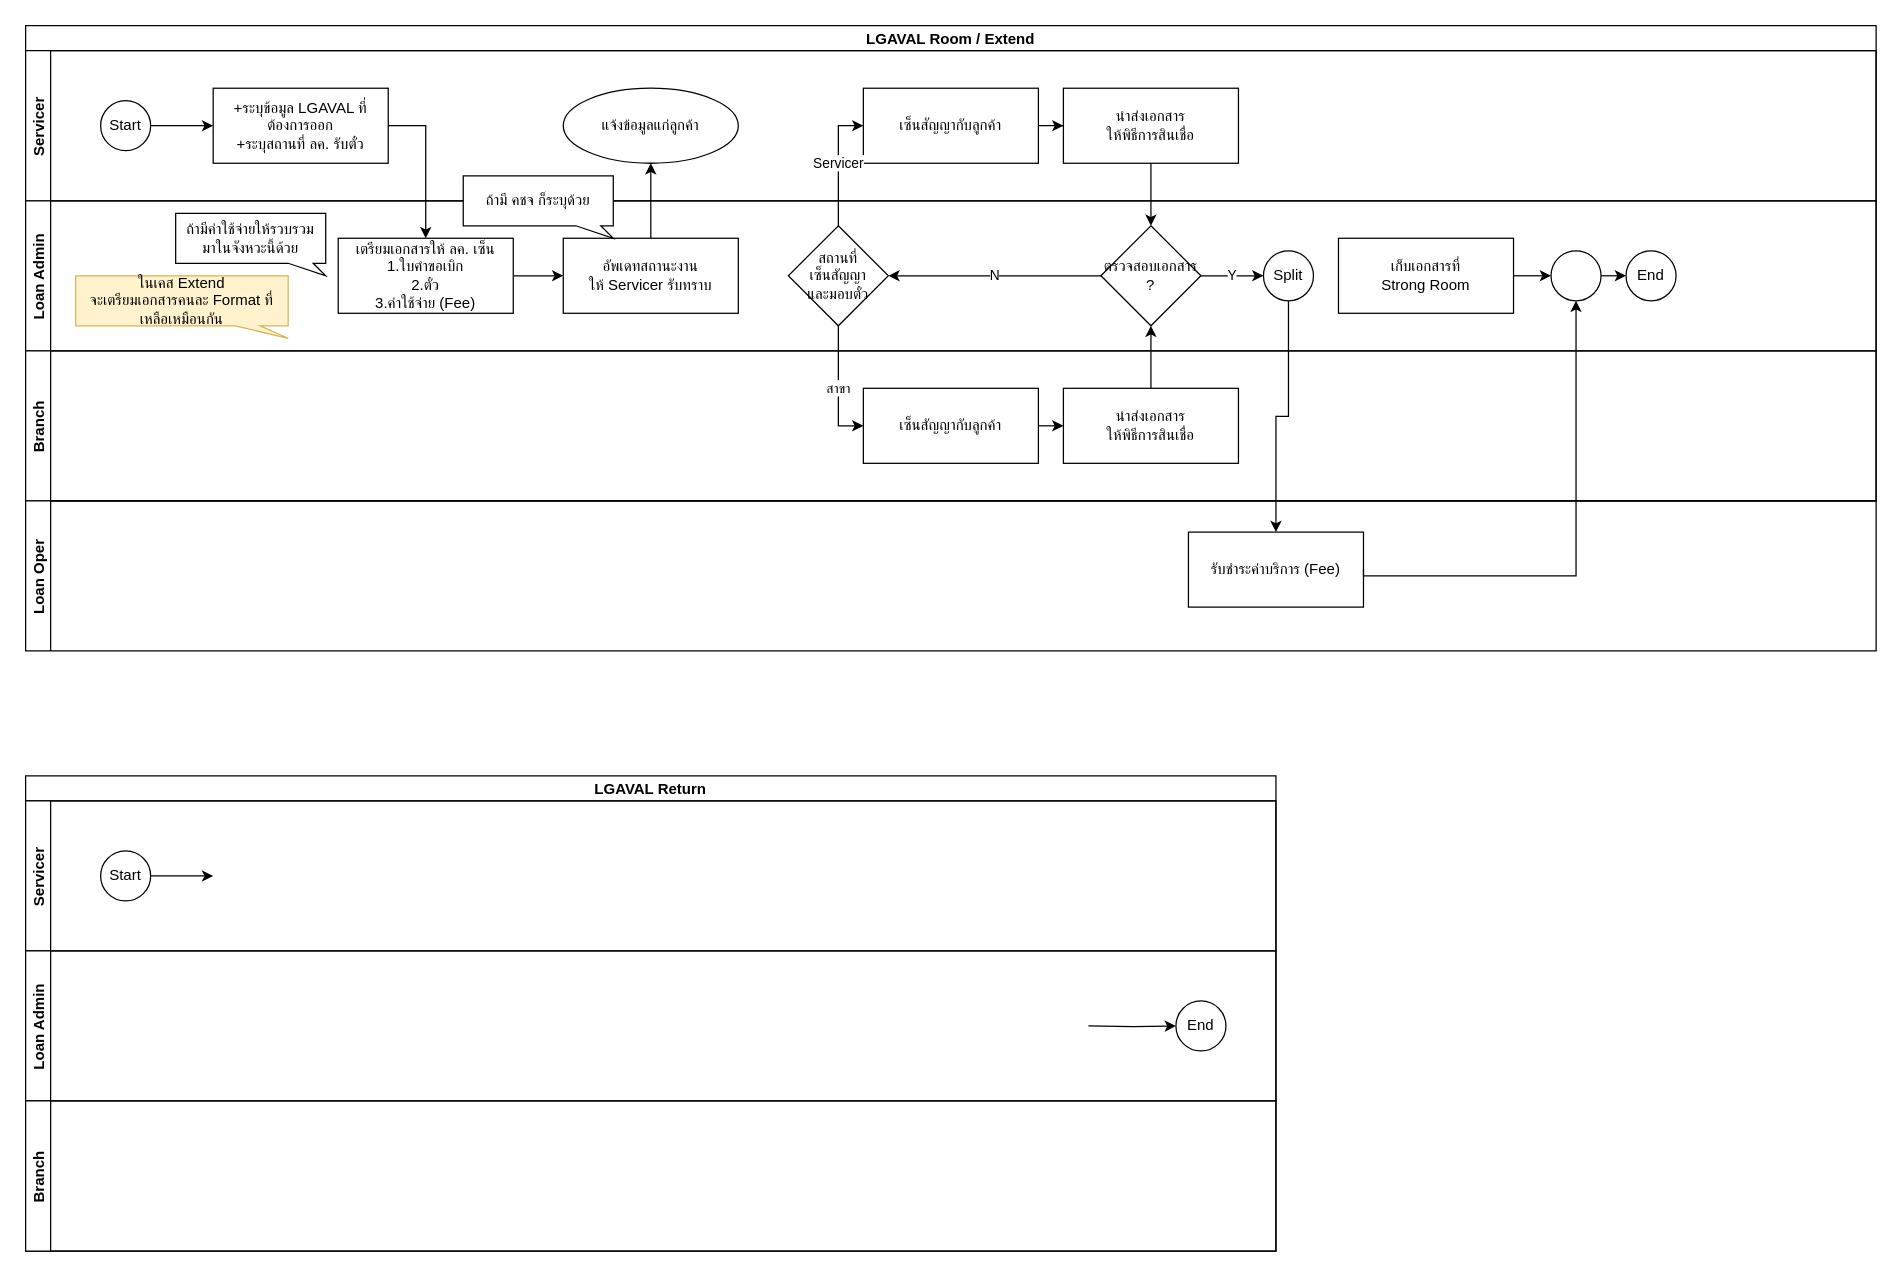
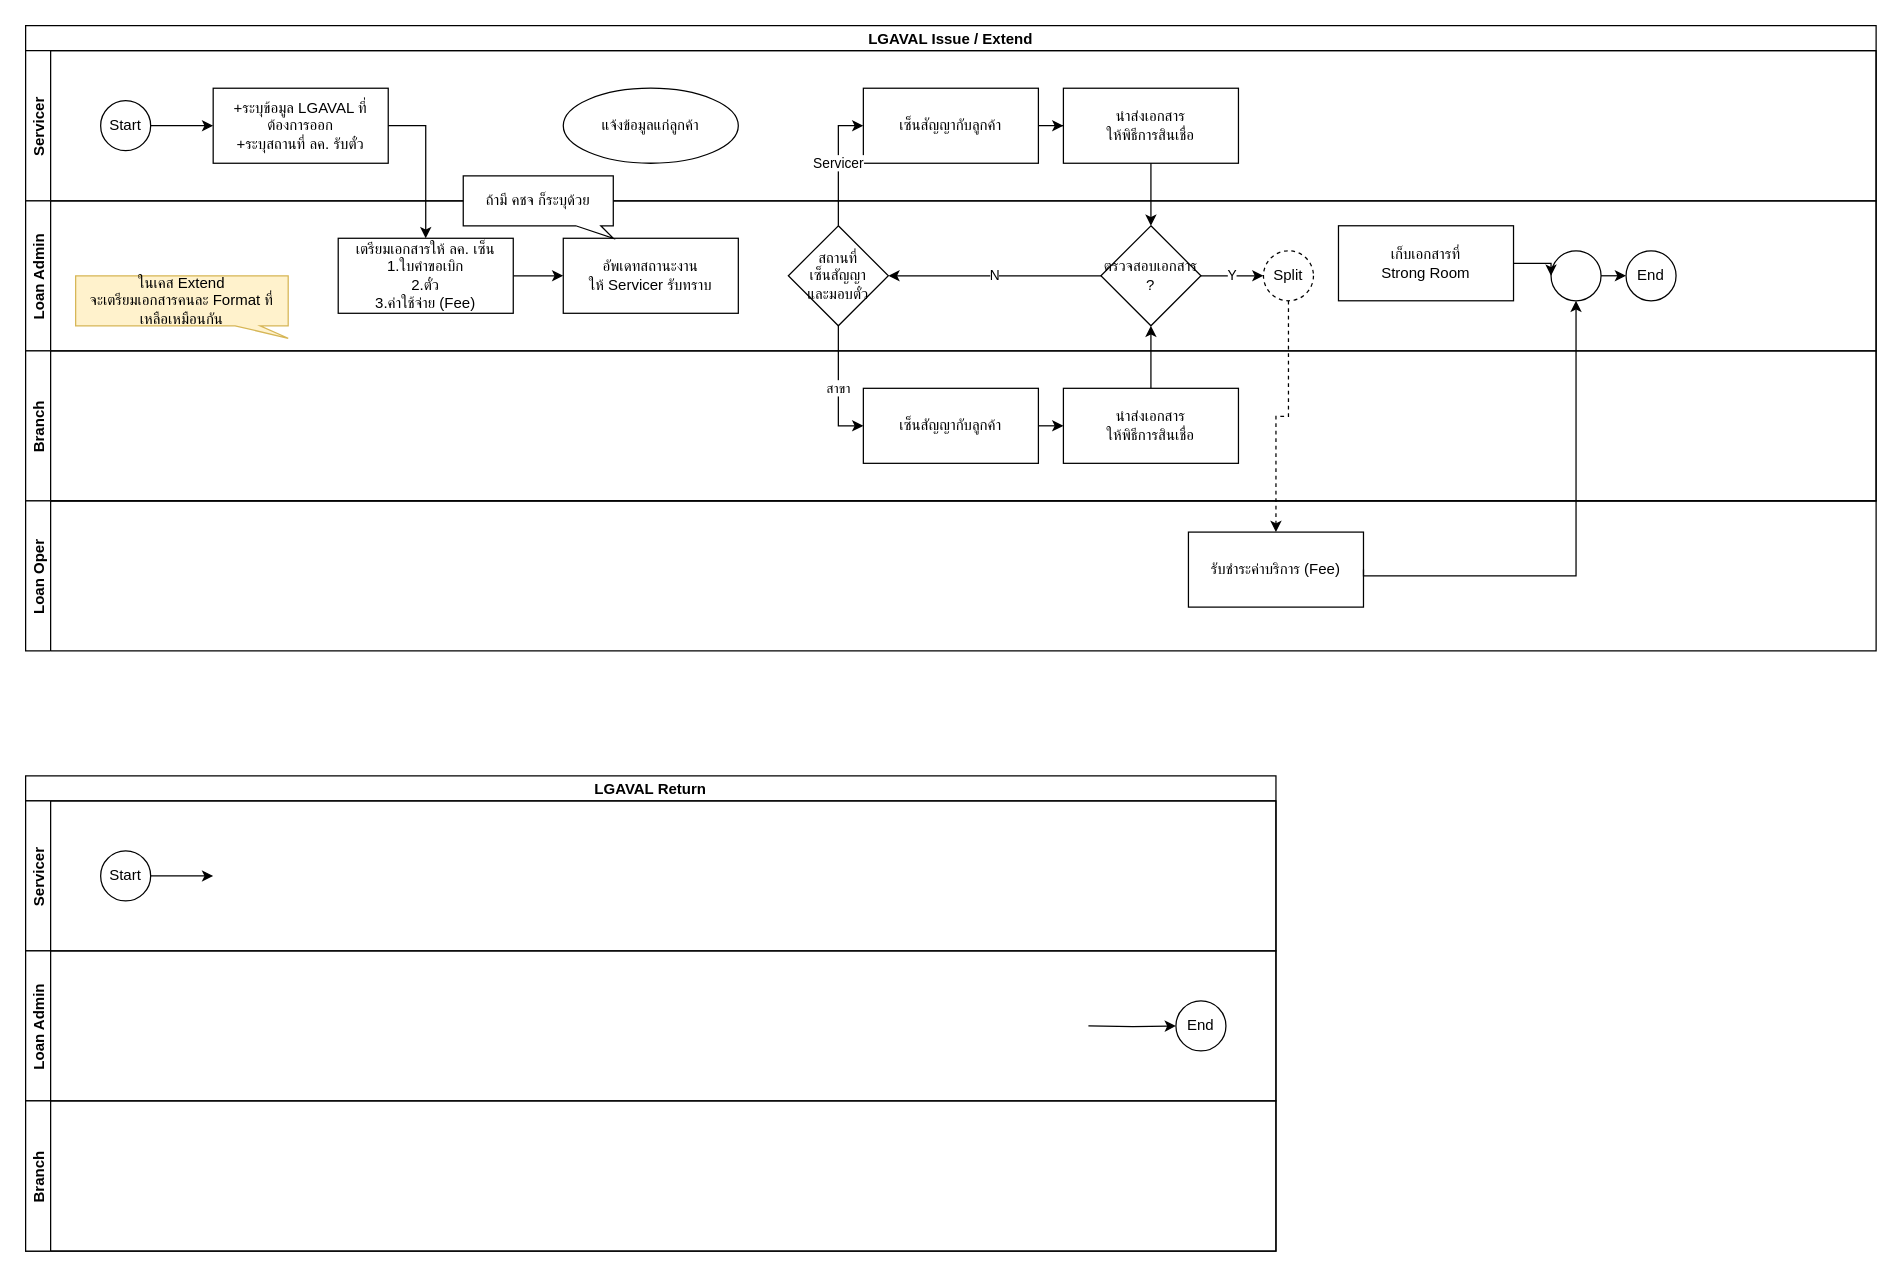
node "LGAVAL Room / Extend": label "LGAVAL Room / Extend" -> "LGAVAL Issue / Extend"
edge "อัพเดทสถานะงาน ให้ Servicer รับทราบ" -> "แจ้งข้อมูลแก่ลูกค้า": removed
node "ถ้ามีค่าใช้จ่ายให้รวบรวม มาในจังหวะนี้ด้วย": removed
node "Split": style solid -> dashed
node "เก็บเอกสารที่ Strong Room": moved (1426, 276) -> (1426, 263)
edge "Split" -> "รับชำระค่าบริการ (Fee)": style solid -> dashed
